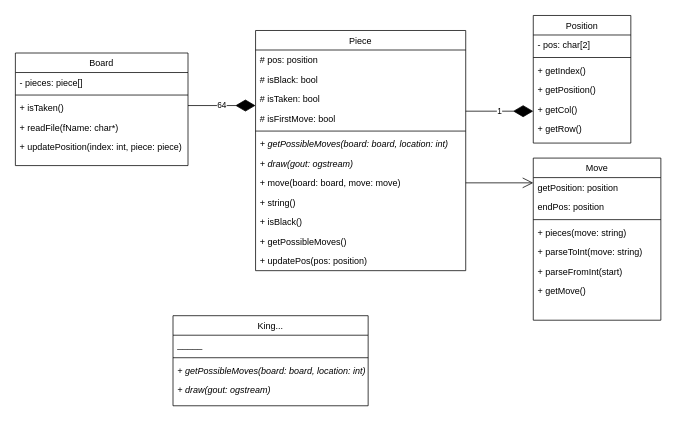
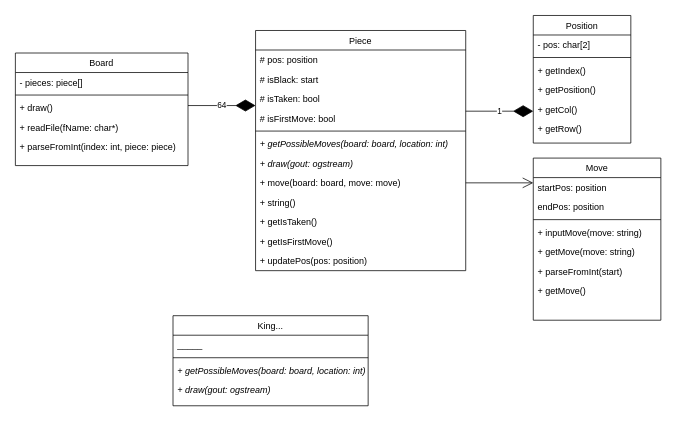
node "# isBlack: bool": label "# isBlack: bool" -> "# isBlack: start"
node "+ isTaken()": label "+ isTaken()" -> "+ draw()"
node "+ updatePosition(index: int, piece: piece)": label "+ updatePosition(index: int, piece: piece)" -> "+ parseFromInt(index: int, piece: piece)"
node "getPosition: position": label "getPosition: position" -> "startPos: position"
node "+ isBlack()": label "+ isBlack()" -> "+ getIsTaken()"
node "+ pieces(move: string)": label "+ pieces(move: string)" -> "+ inputMove(move: string)"
node "+ getPossibleMoves()": label "+ getPossibleMoves()" -> "+ getIsFirstMove()"
node "+ parseToInt(move: string)": label "+ parseToInt(move: string)" -> "+ getMove(move: string)"
